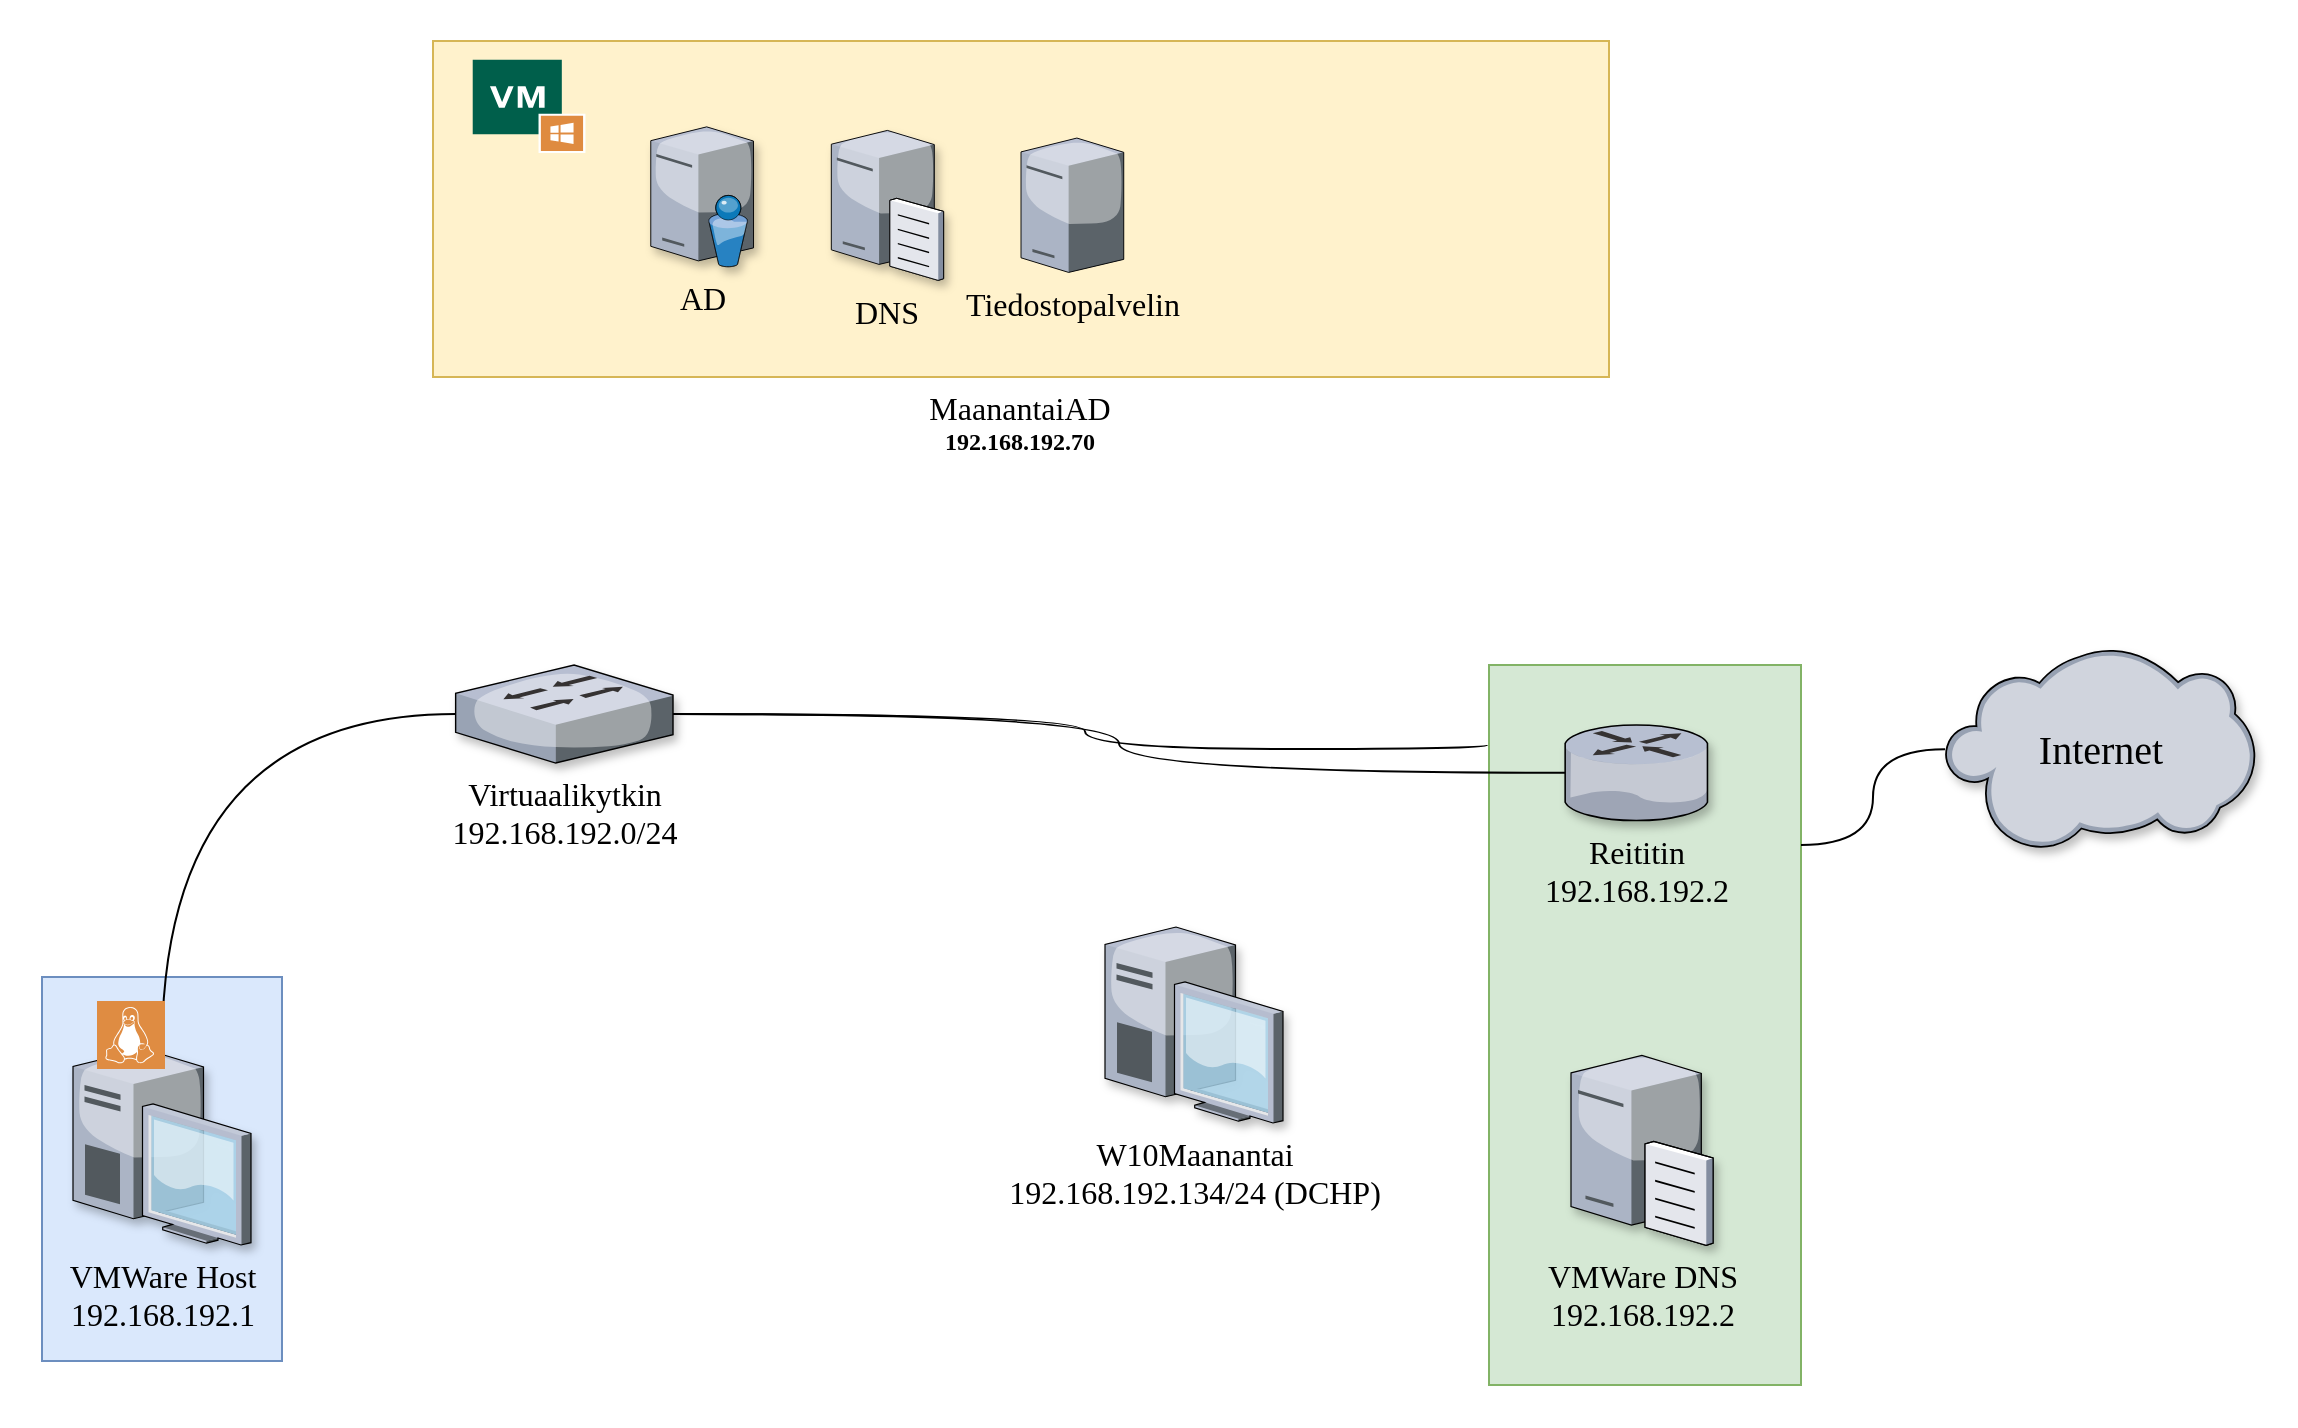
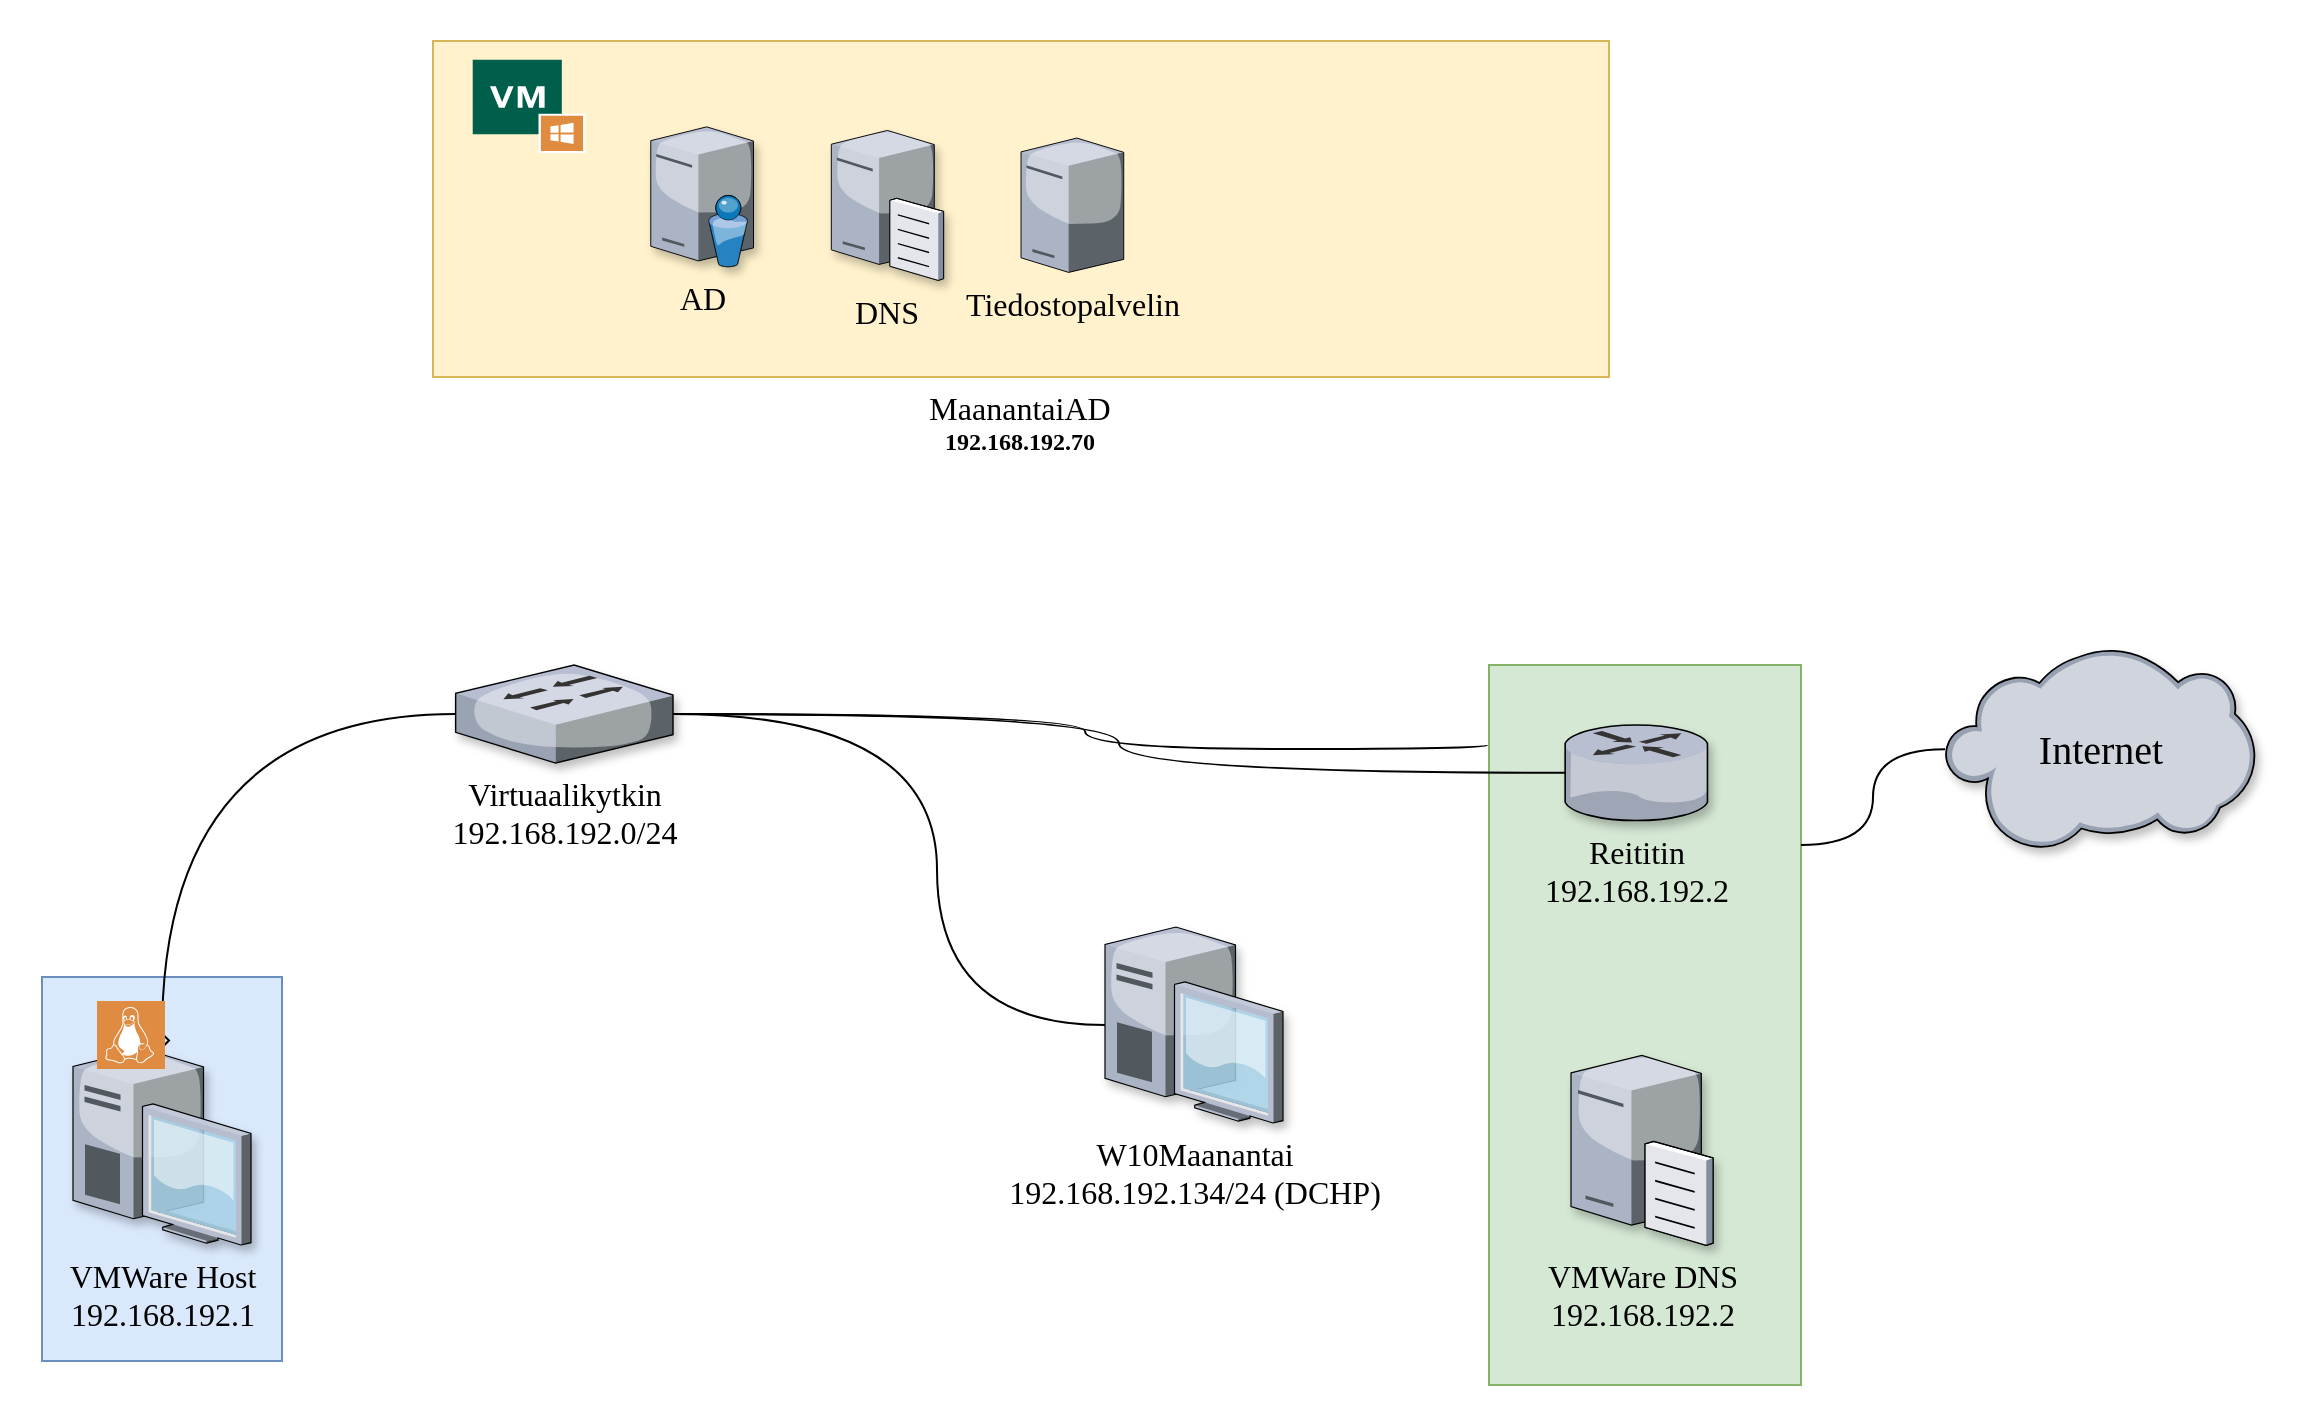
edge "Virtuaalikytkin 192.168.192.0/24" -- "W10Maanantai 192.168.192.134/24 (DCHP)": added
edge "Virtuaalikytkin 192.168.192.0/24" -- "VMWare Host 192.168.192.1": arrowhead none -> diamond
